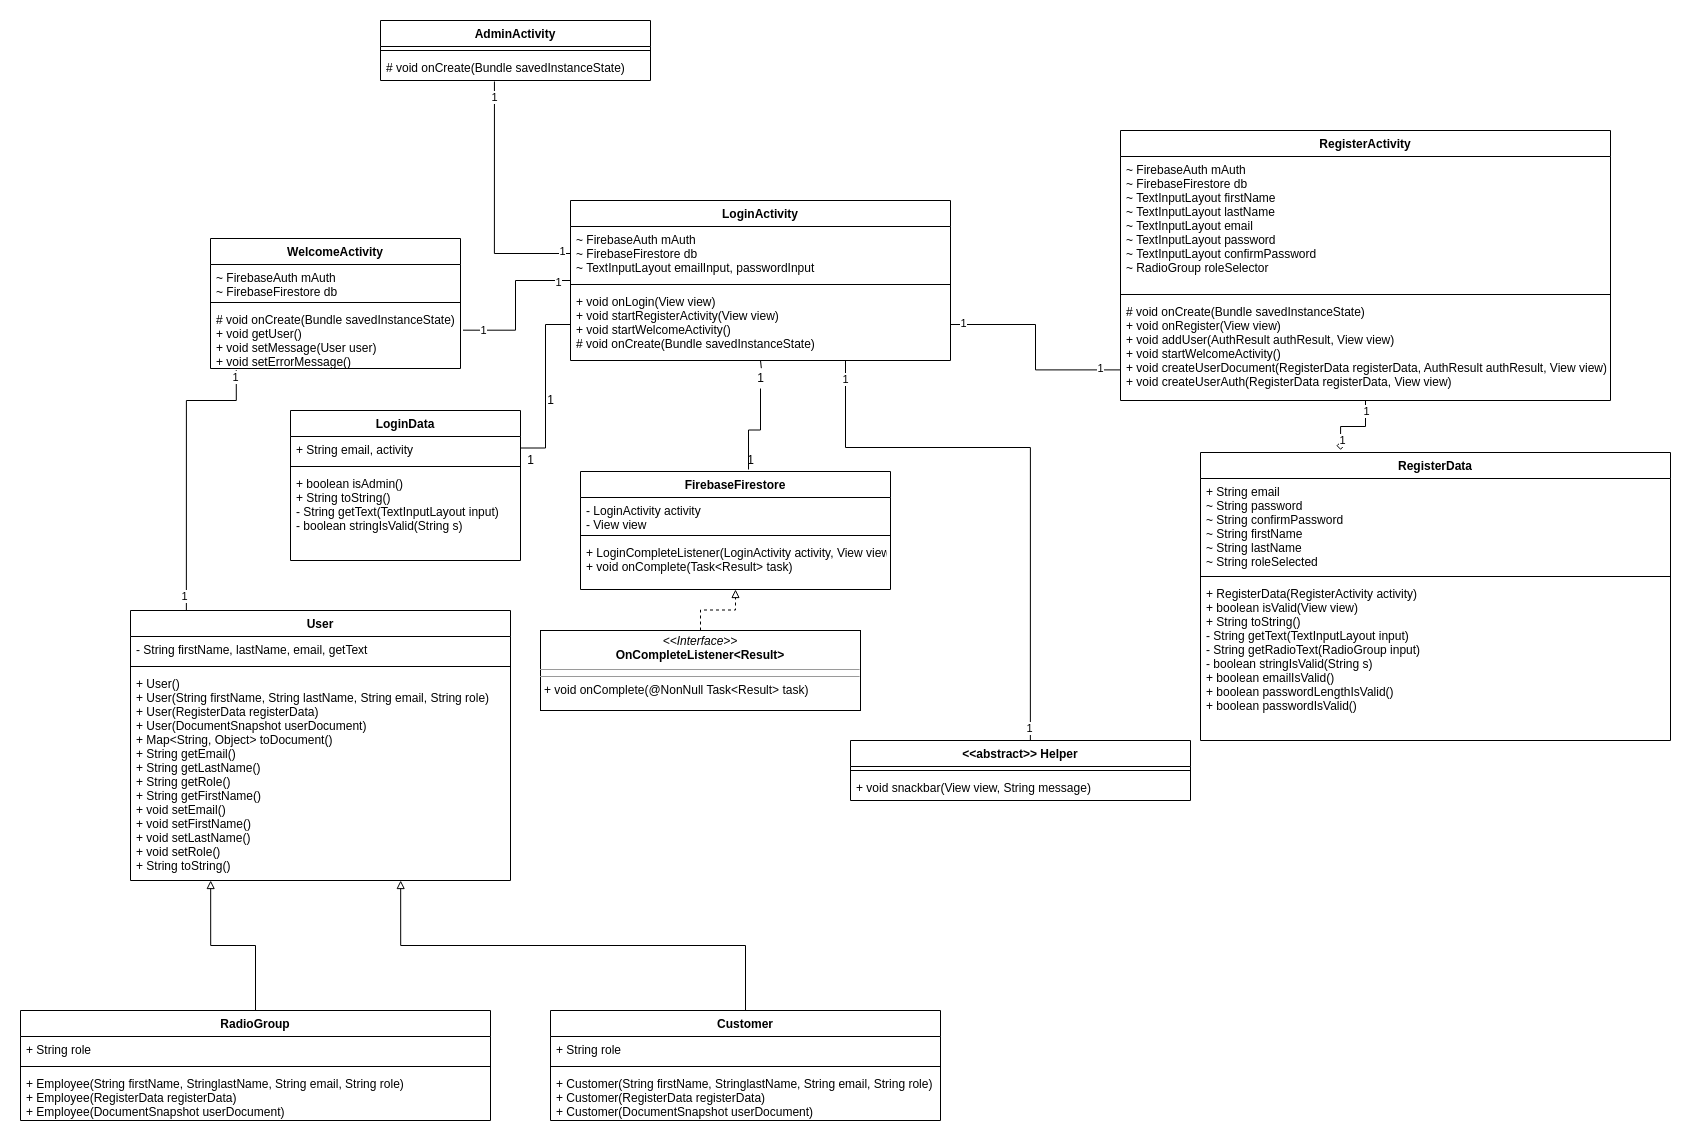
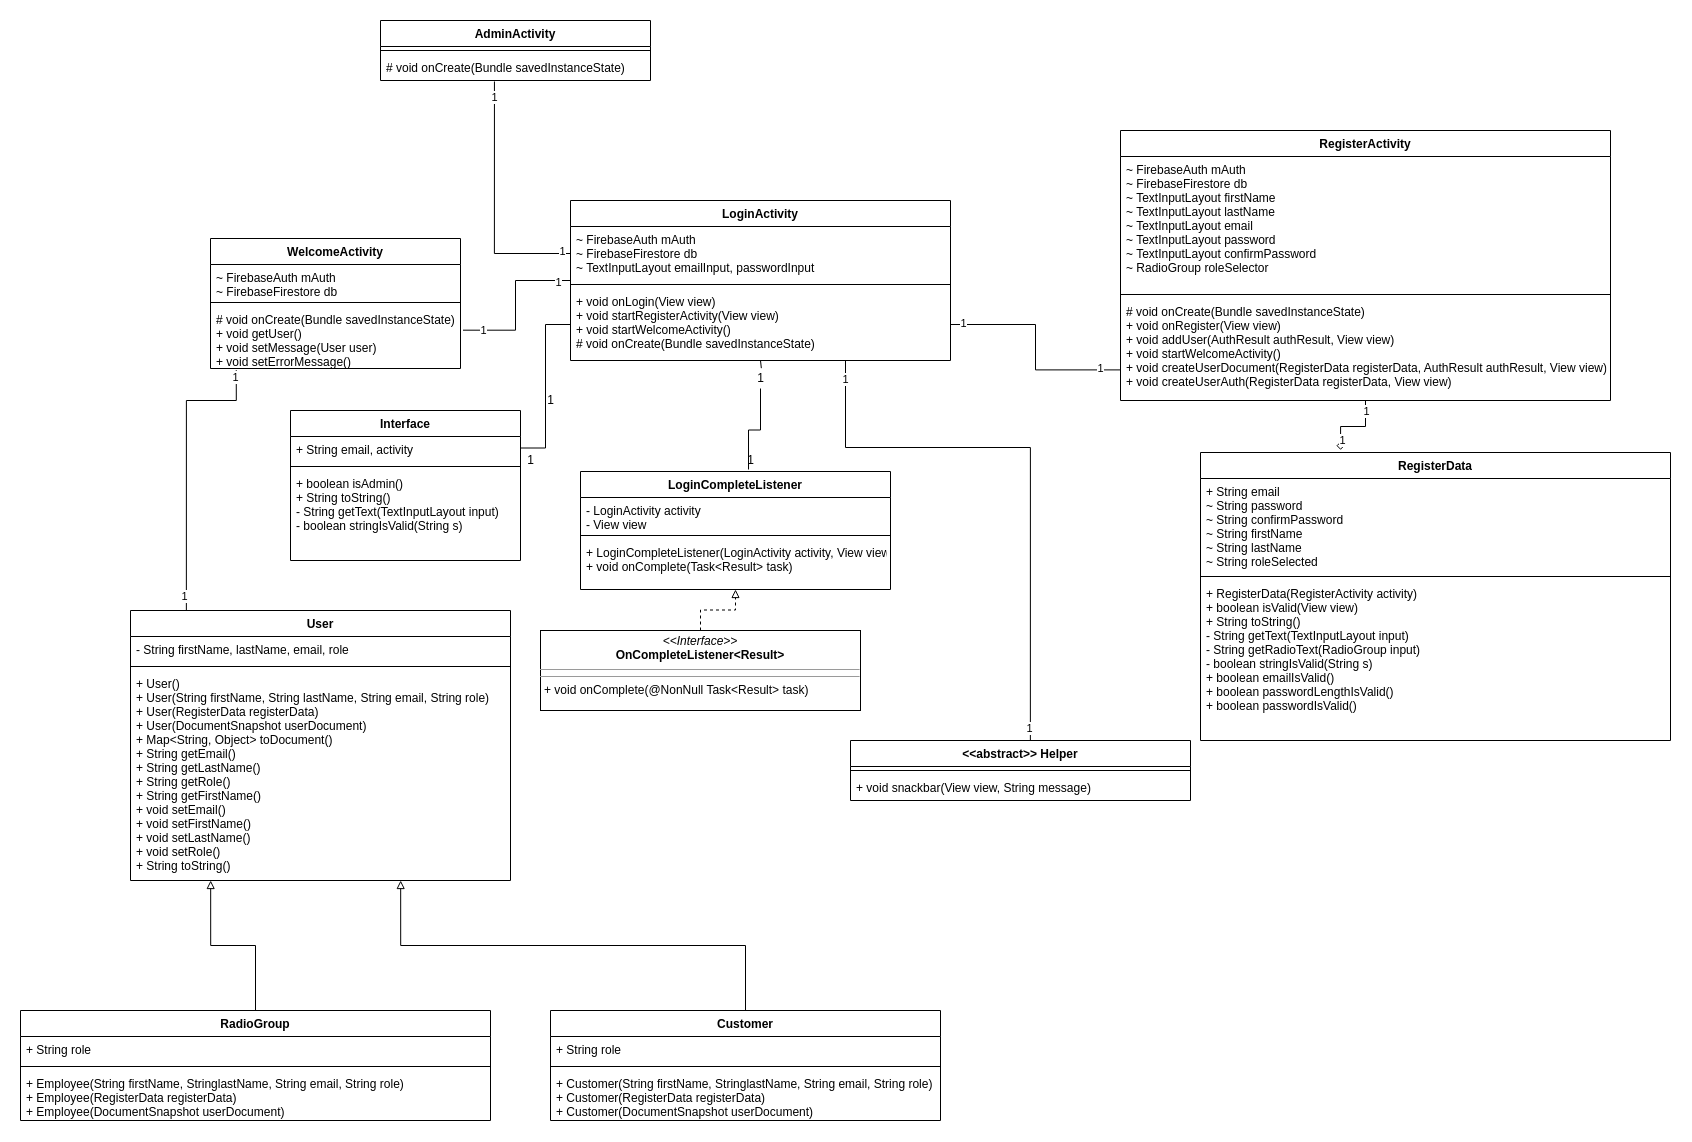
node "LoginData": label "LoginData" -> "Interface"
node "FirebaseFirestore": label "FirebaseFirestore" -> "LoginCompleteListener"
node "- String firstName, lastName, email, getText": label "- String firstName, lastName, email, getText" -> "- String firstName, lastName, email, role"
